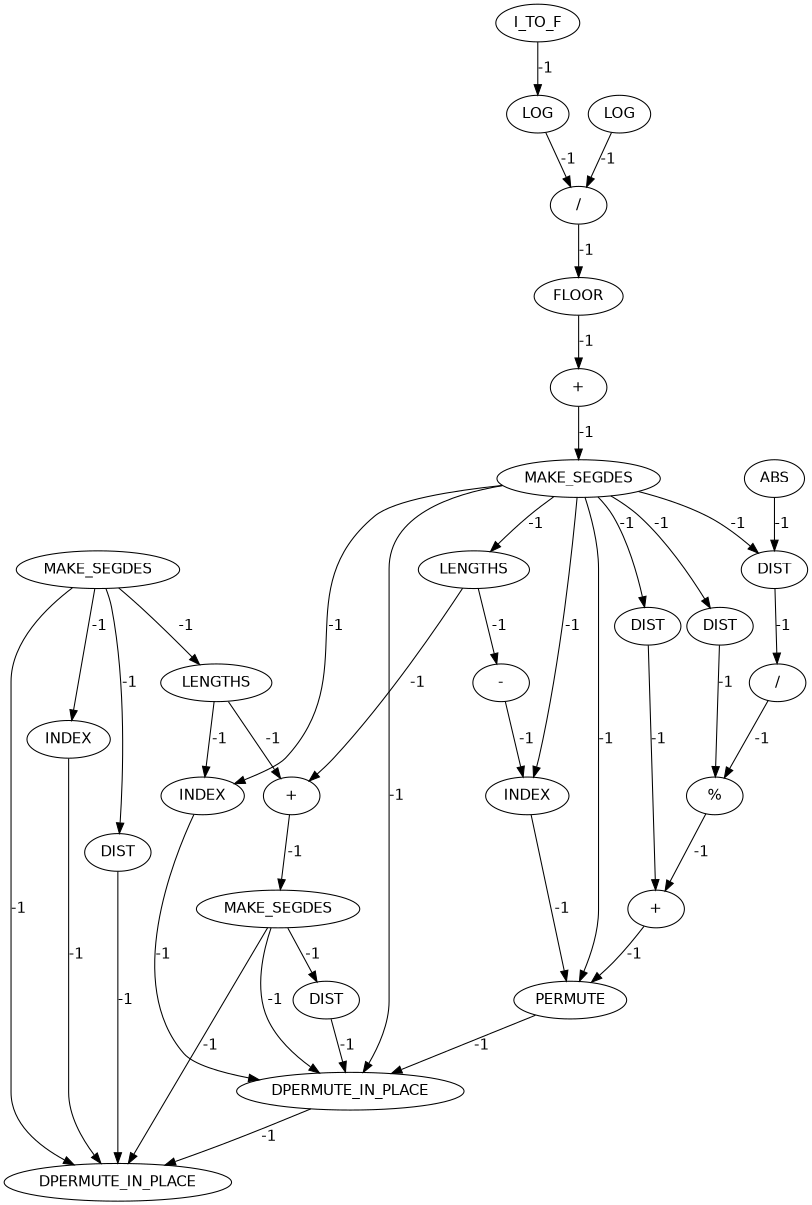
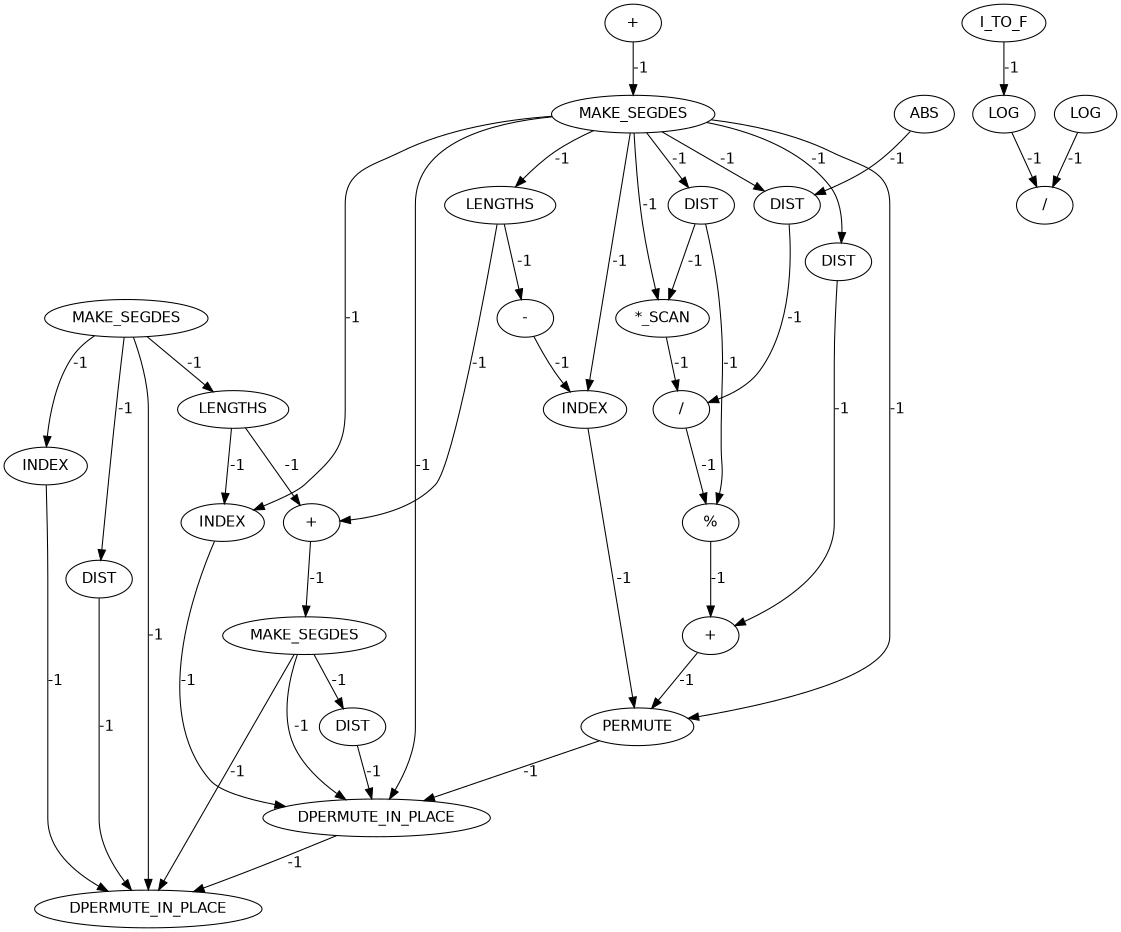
node "FLOOR": removed
node "*_SCAN": added
